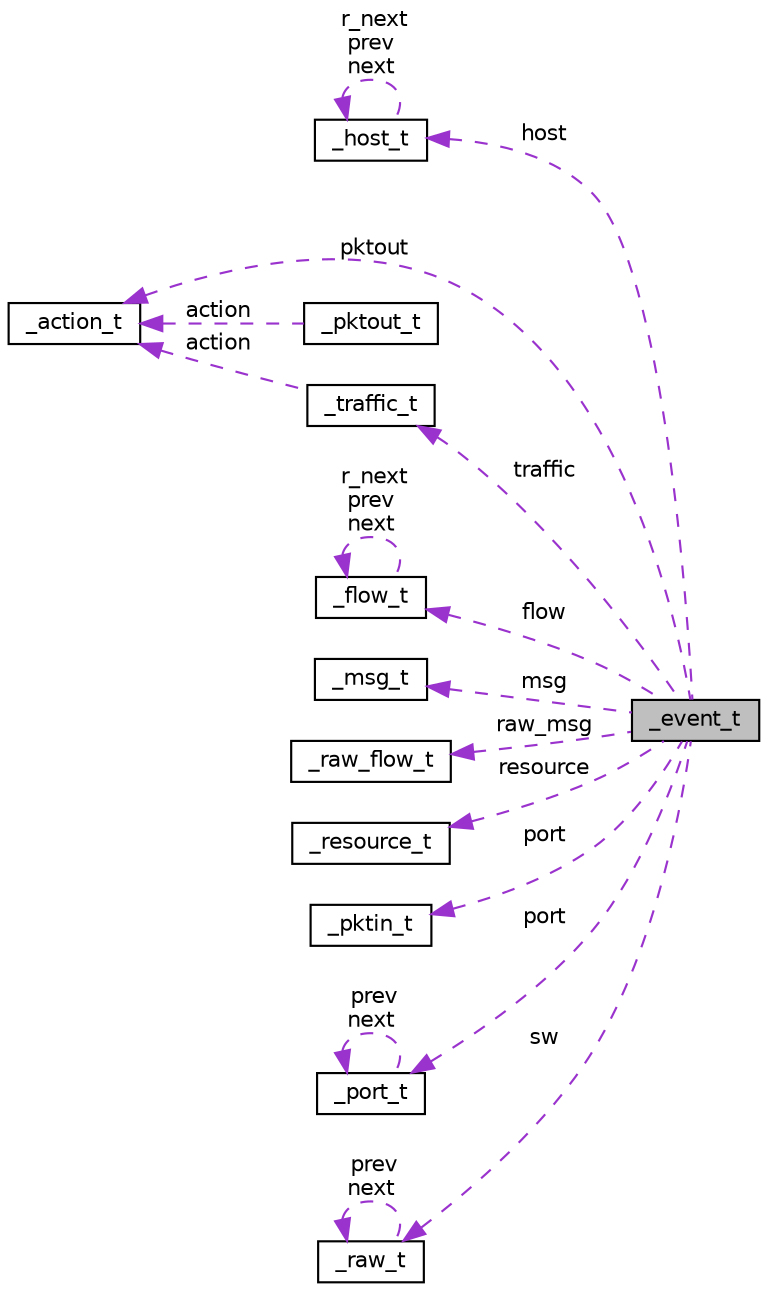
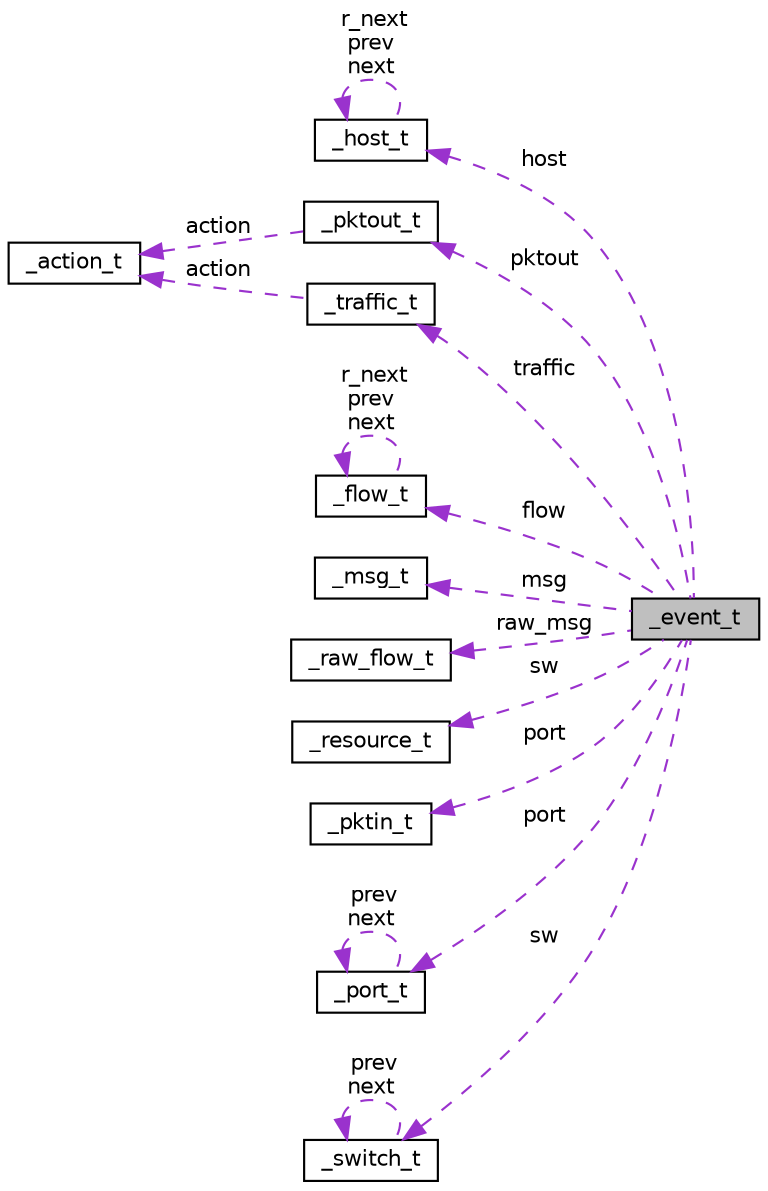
edge "_event_t" -> "_action_t": now "_event_t" -> "_pktout_t"
edge "_event_t" -> "_resource_t": label " resource" -> " sw"
node "_raw_t": label "_raw_t" -> "_switch_t"
